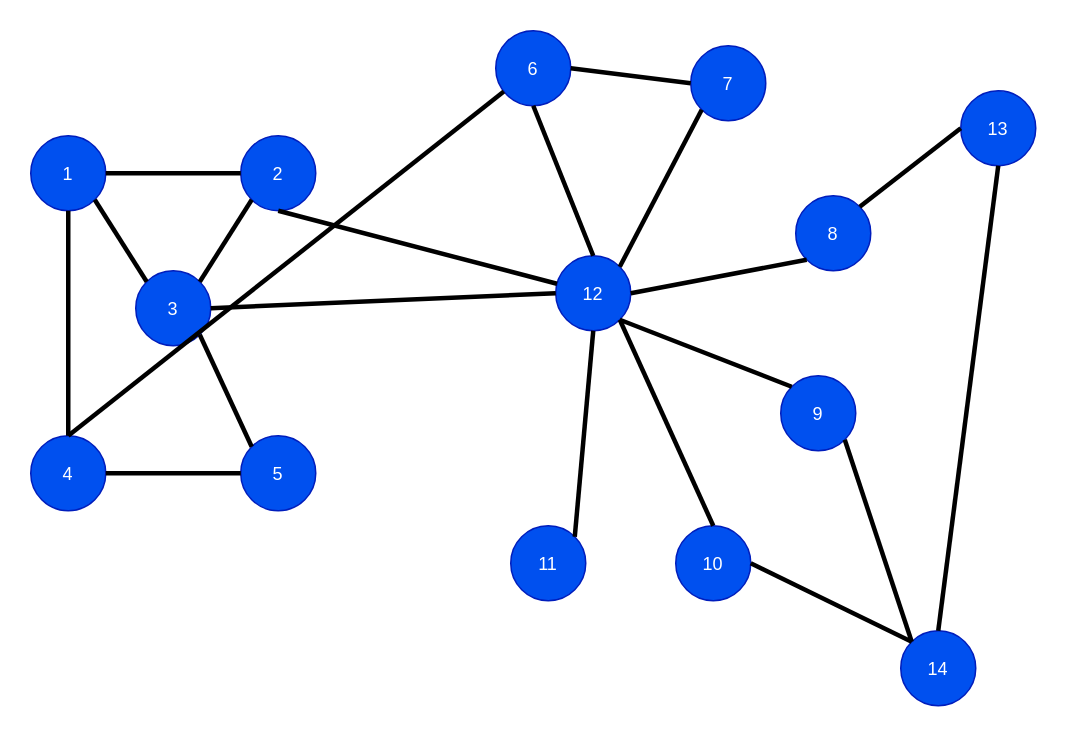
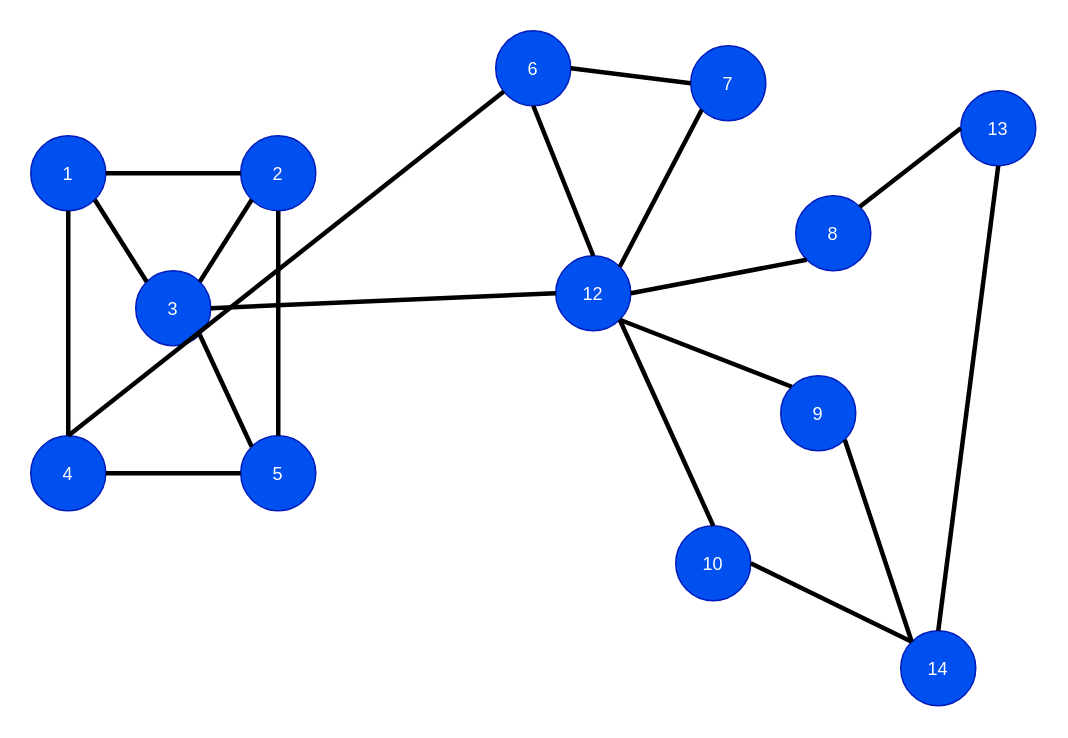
edge "2" -- "12": now "2" -- "5"
edge "12" -- "11": removed
node "11": removed
